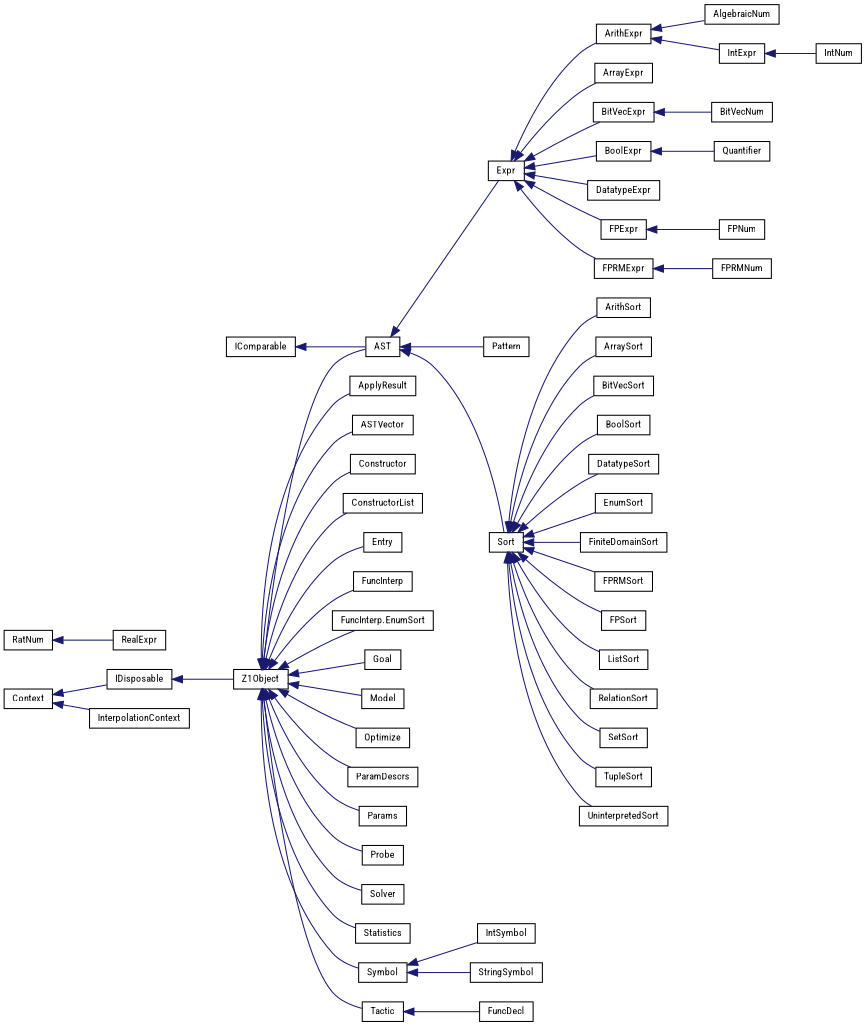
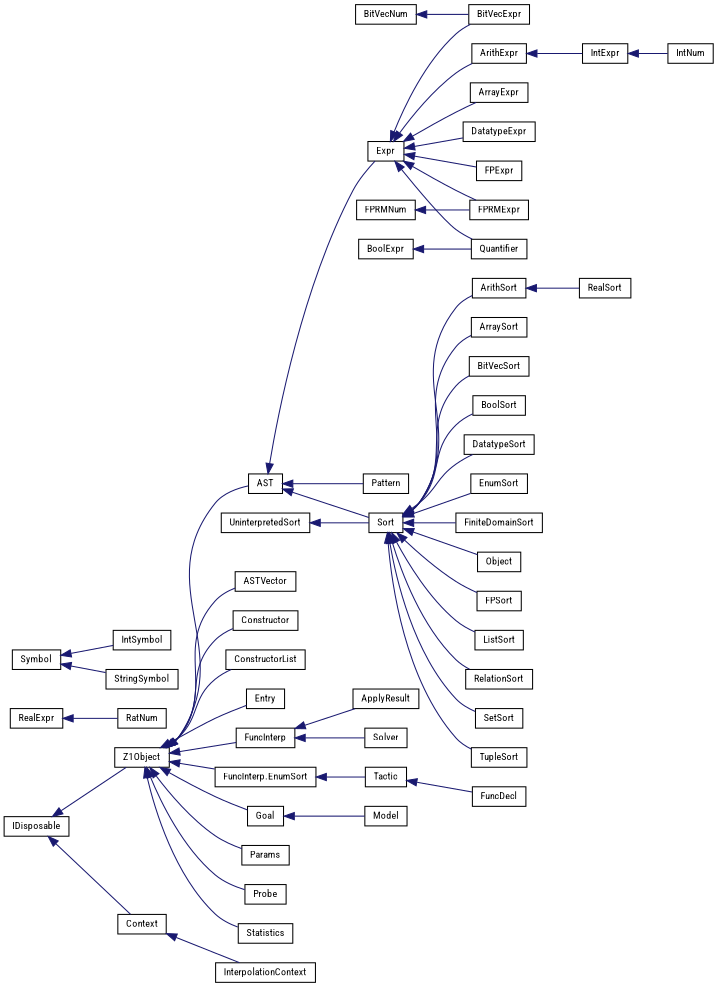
node "AlgebraicNum": removed
edge "BitVecNum" -> "BitVecExpr": reversed
edge "BoolExpr" -> "Expr": now "Quantifier" -> "Expr"
node "FPNum": removed
edge "FPRMNum" -> "FPRMExpr": reversed
node "RealSort": added
node "IComparable": removed
edge "ApplyResult" -> "Z1Object": now "ApplyResult" -> "FuncInterp"
node "FPRMSort": label "FPRMSort" -> "Object"
edge "RealExpr" -> "RatNum": reversed
edge "IDisposable" -> "Context": reversed
edge "Model" -> "Z1Object": now "Model" -> "Goal"
edge "UninterpretedSort" -> "Sort": reversed
node "Optimize": removed
node "ParamDescrs": removed
edge "Solver" -> "Z1Object": now "Solver" -> "FuncInterp"
edge "Symbol" -> "Z1Object": removed
edge "Tactic" -> "Z1Object": now "Tactic" -> "FuncInterp.EnumSort"
